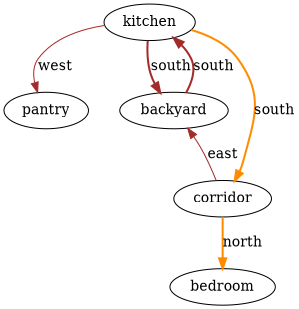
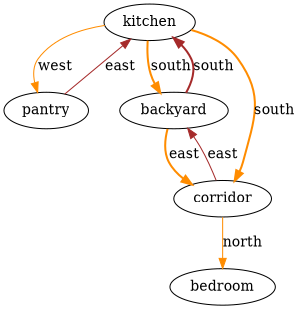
edge "kitchen" -> "pantry": color brown -> darkorange
edge "kitchen" -> "backyard": color brown -> darkorange
edge "pantry" -> "kitchen": added, label "east"
edge "backyard" -> "corridor": added, label "east"
edge "corridor" -> "bedroom": style bold -> solid
